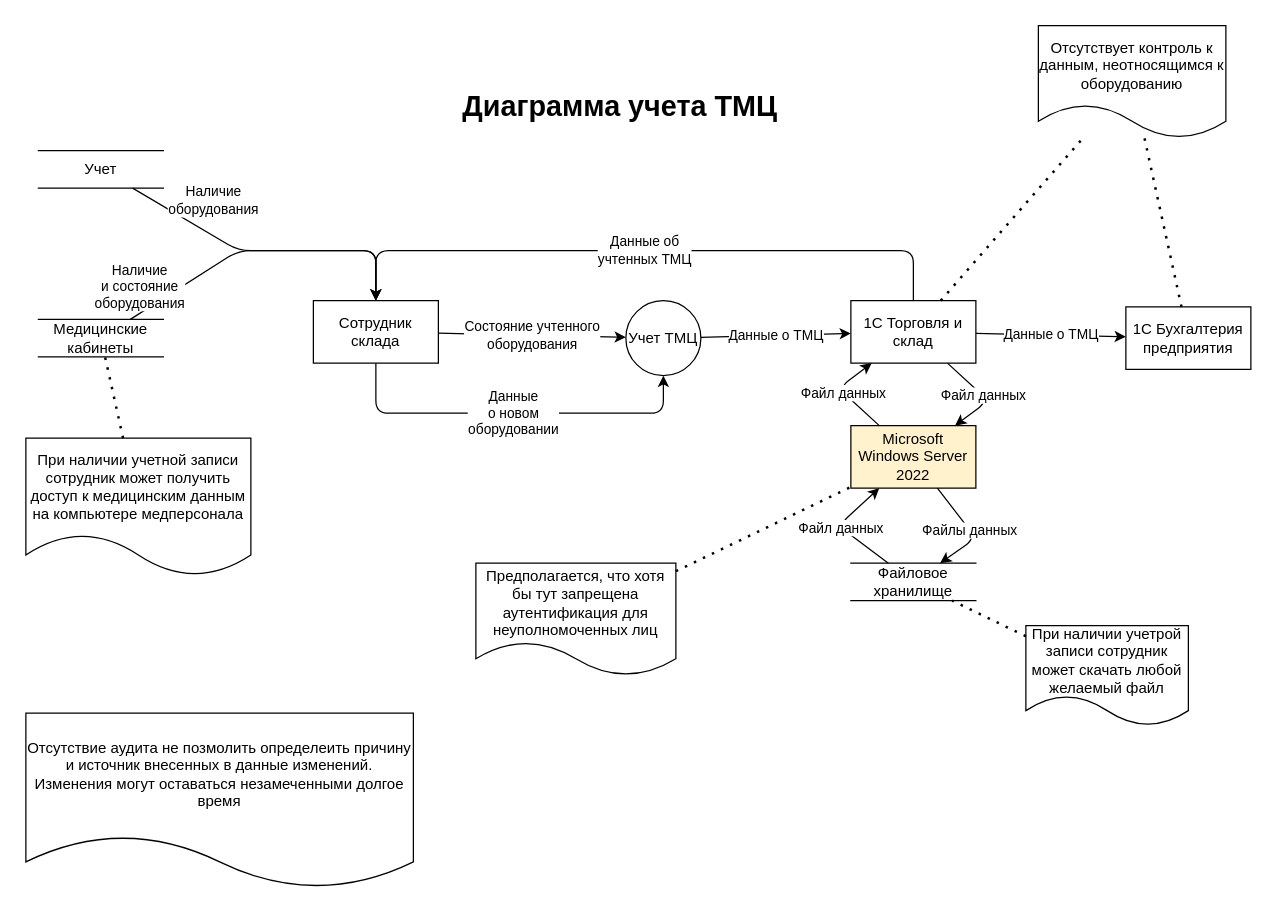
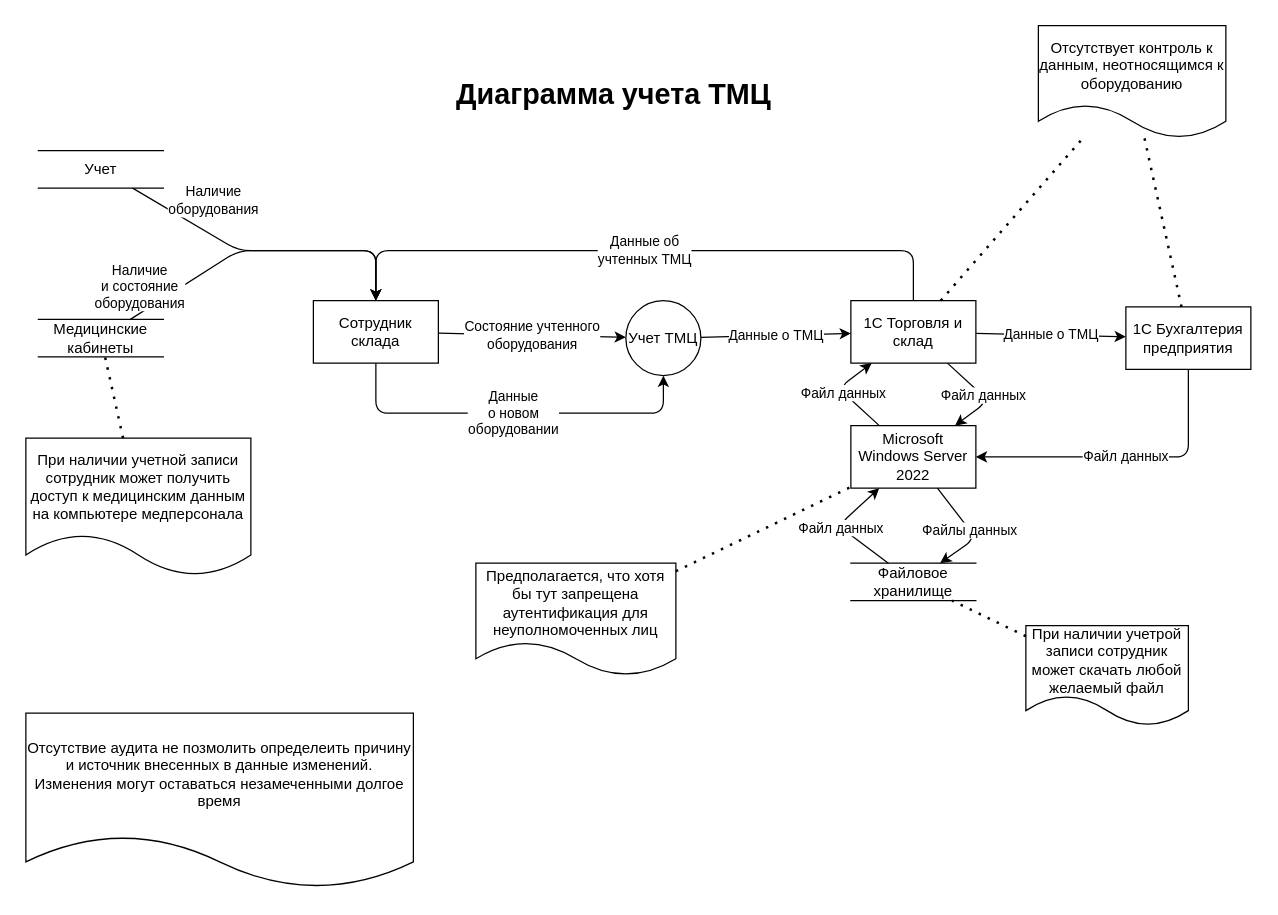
node "Диаграмма учета ТМЦ": moved (619, 107) -> (613, 94)
node "Microsoft Windows Server 2022": fillcolor #fff2cc -> #ffffff
edge "1С Бухгалтерия предприятия" -> "Microsoft Windows Server 2022": added, label "Файл данных"
